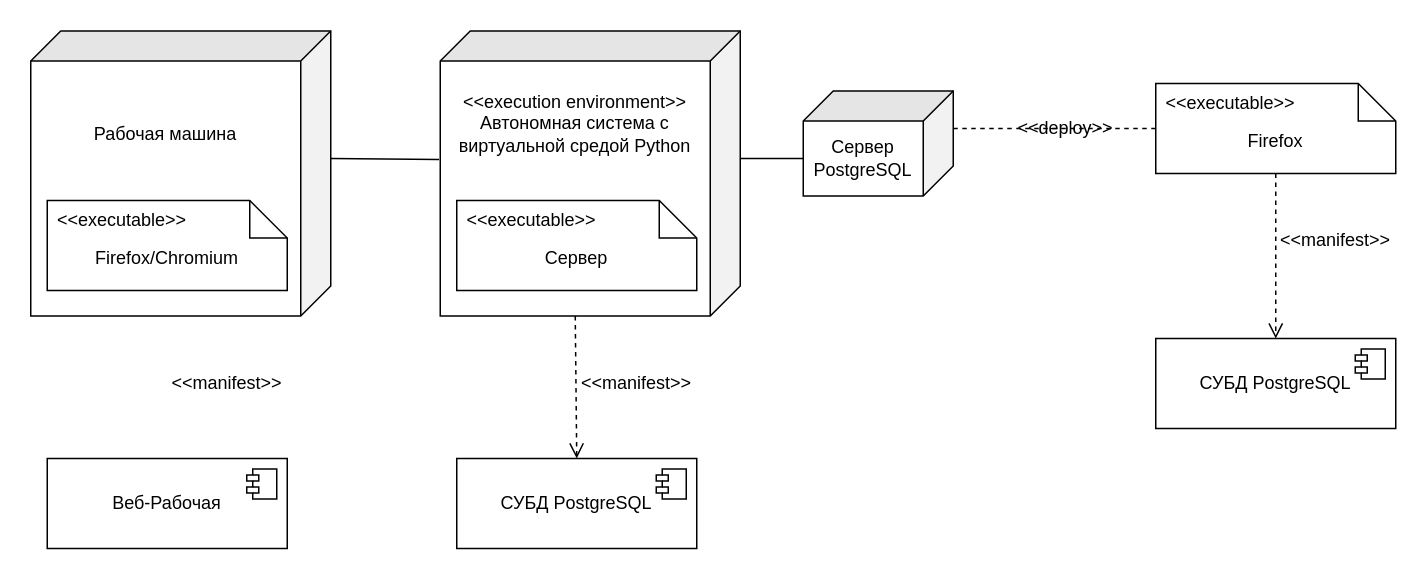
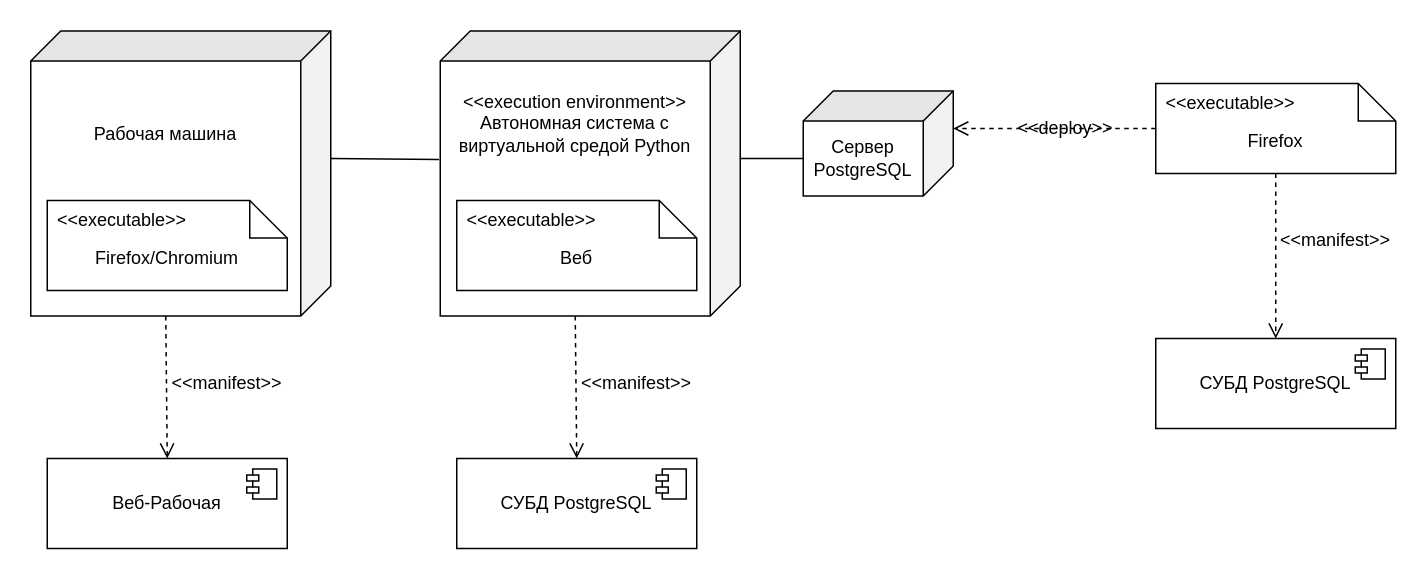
edge "Firefox" -- "Сервер PostgreSQL": arrowhead none -> open
node "Сервер": label "Сервер" -> "Веб"
edge "Рабочая машина" -> "Веб-Рабочая": added
